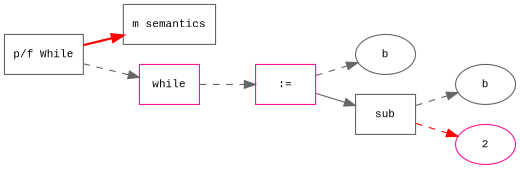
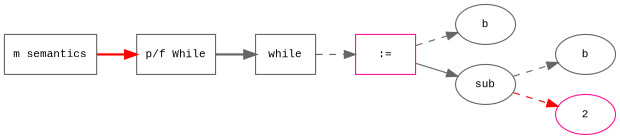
edge "p/f While" -> "m semantics": reversed
edge "p/f While" -> "while": style dashed -> bold
node "while": color deeppink -> gray40
node "sub": shape box -> ellipse
